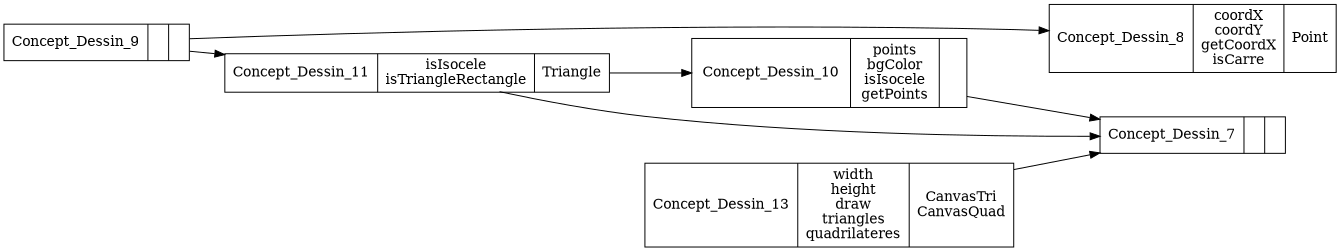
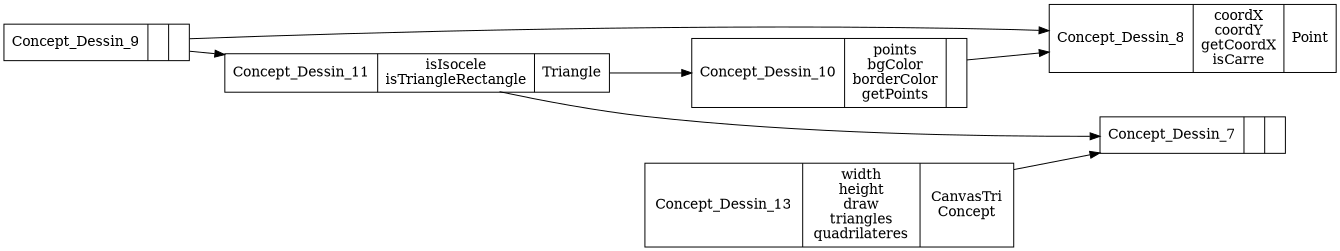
node "Concept_Dessin_10": text "isIsocele" -> "borderColor"
edge "Concept_Dessin_10" -> "Concept_Dessin_7": now "Concept_Dessin_10" -> "Concept_Dessin_8"
node "Concept_Dessin_13": text "CanvasQuad" -> "Concept"
